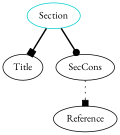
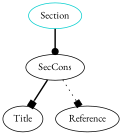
edge "Section" -> "Title": now "SecCons" -> "Title"
